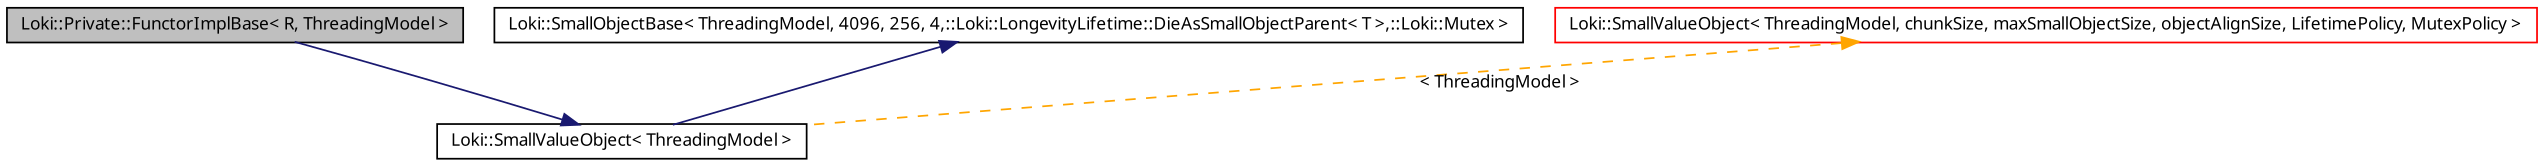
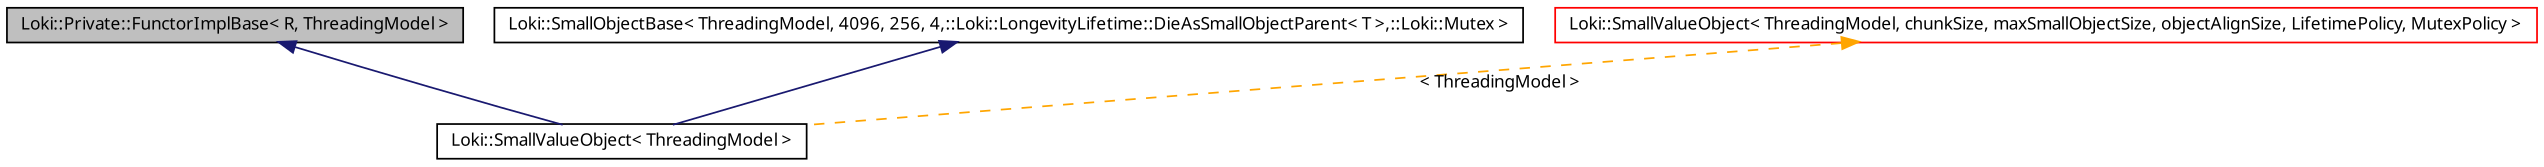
edge "Loki::Private::FunctorImplBase< R, ThreadingModel >" -> "Loki::SmallValueObject< ThreadingModel >": reversed
